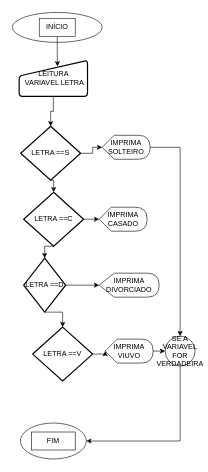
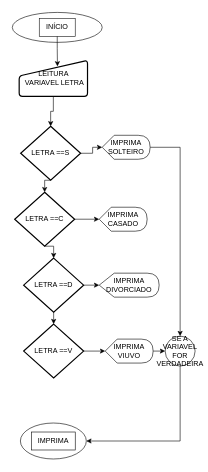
node "LETRA ==C": moved (54, 219) -> (45, 219)
node "LETRA ==D": size 42x54 -> 60x54
node "LETRA ==V": moved (63, 354) -> (54, 351)
node "FIM": label "FIM" -> "IMPRIMA"
